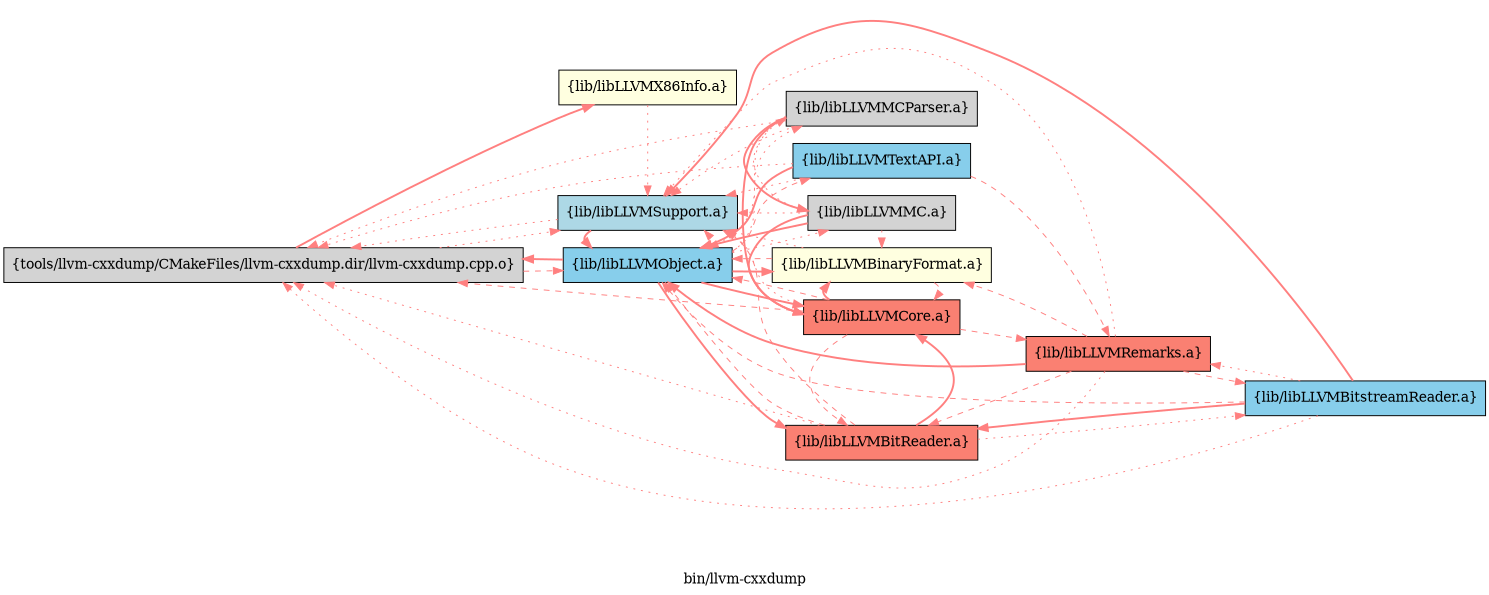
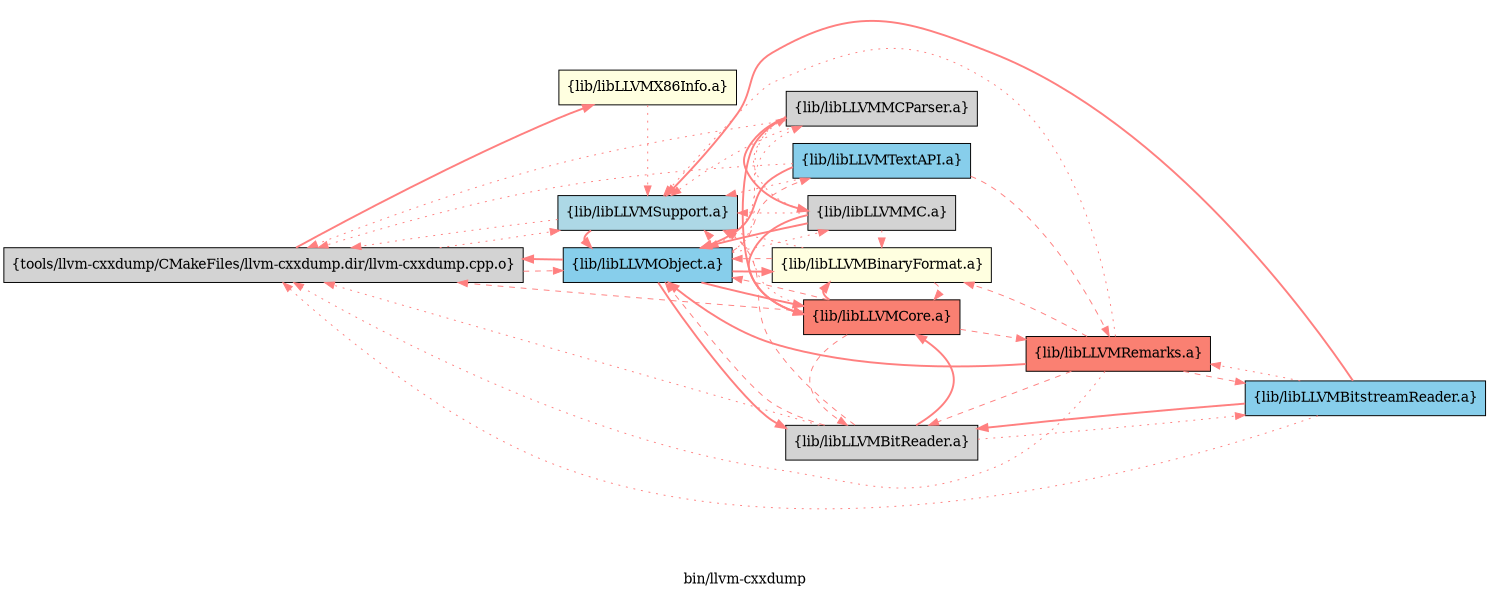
edge "{lib/libLLVMBitstreamReader.a}" -> "{lib/libLLVMObject.a}": removed
node "{lib/libLLVMBitReader.a}": fillcolor salmon -> lightgrey
